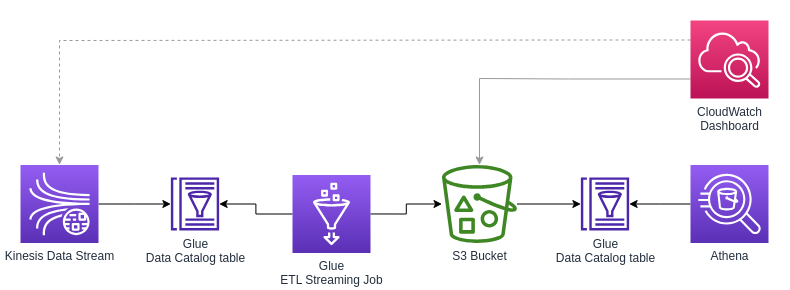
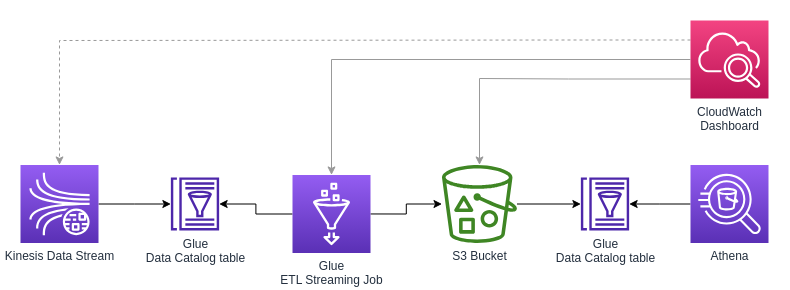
edge "CloudWatch Dashboard" -> "Glue ETL Streaming Job": added
